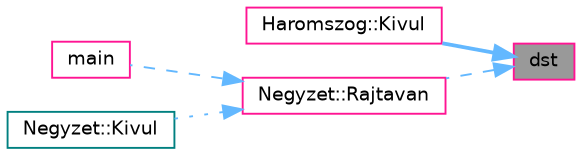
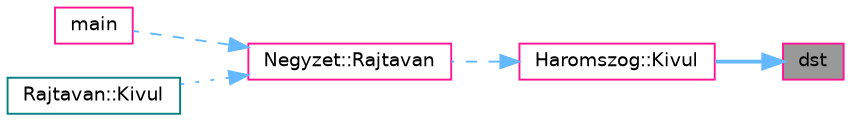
edge "Negyzet::Rajtavan" -> "dst": now "Negyzet::Rajtavan" -> "Haromszog::Kivul"
node "Negyzet::Kivul": label "Negyzet::Kivul" -> "Rajtavan::Kivul"
